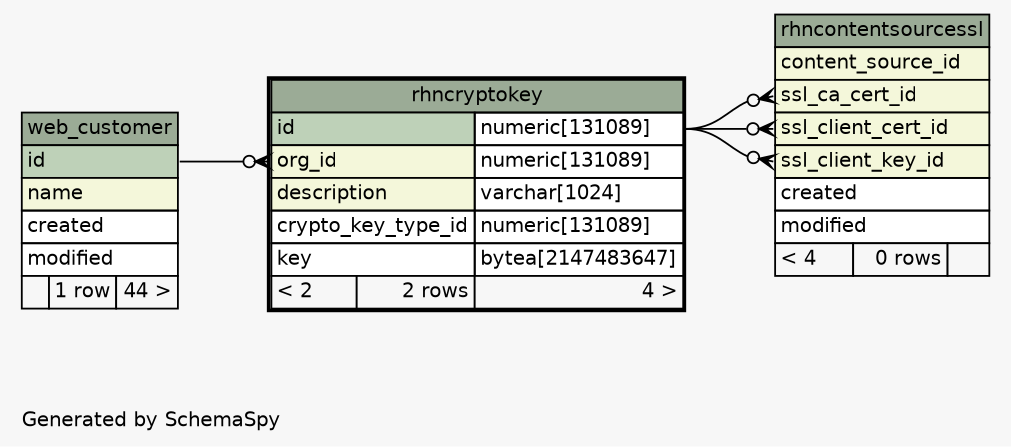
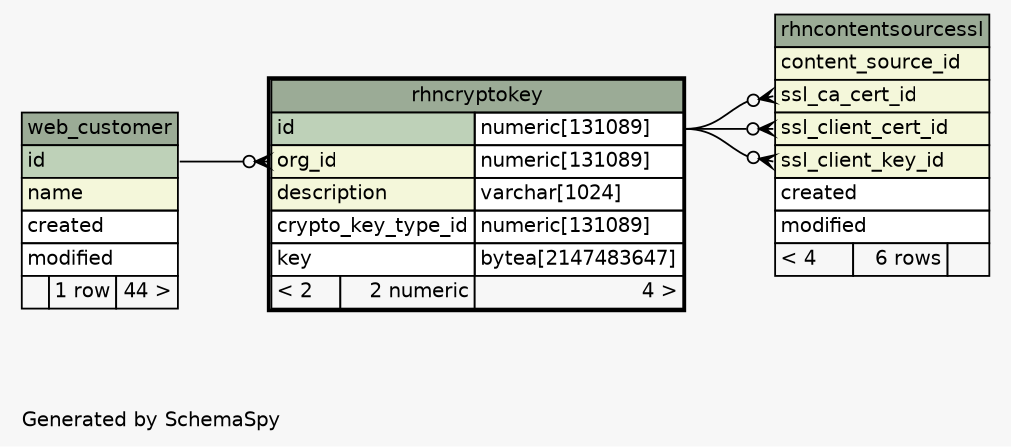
node "rhncontentsourcessl": text "0 rows" -> "6 rows"
node "rhncryptokey": text "2 rows" -> "2 numeric"
